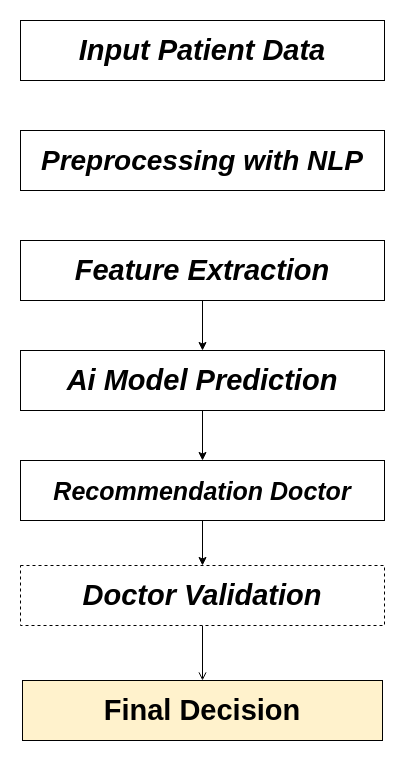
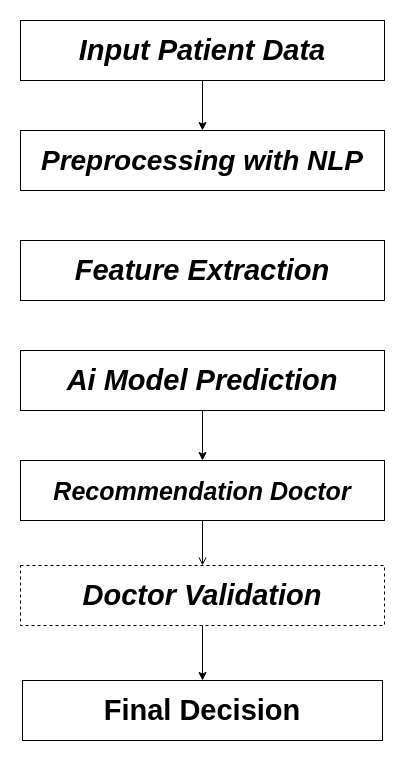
edge "Input Patient Data" -> "Preprocessing with NLP": added
edge "Feature Extraction" -> "Ai Model Prediction": removed
edge "Recommendation Doctor" -> "Doctor Validation": arrowhead classic -> open
edge "Doctor Validation" -> "Final Decision": arrowhead open -> classic
node "Final Decision": fillcolor #fff2cc -> #ffffff
